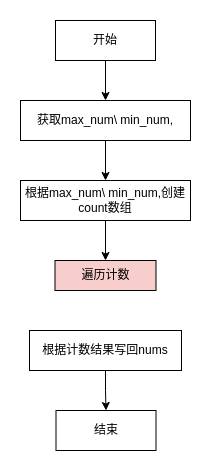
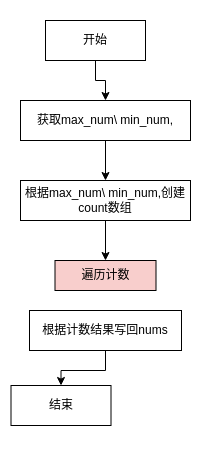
node "开始": moved (106, 41) -> (96, 41)
node "根据计数结果写回nums": moved (106, 351) -> (106, 331)
node "结束": moved (106, 431) -> (61, 406)
